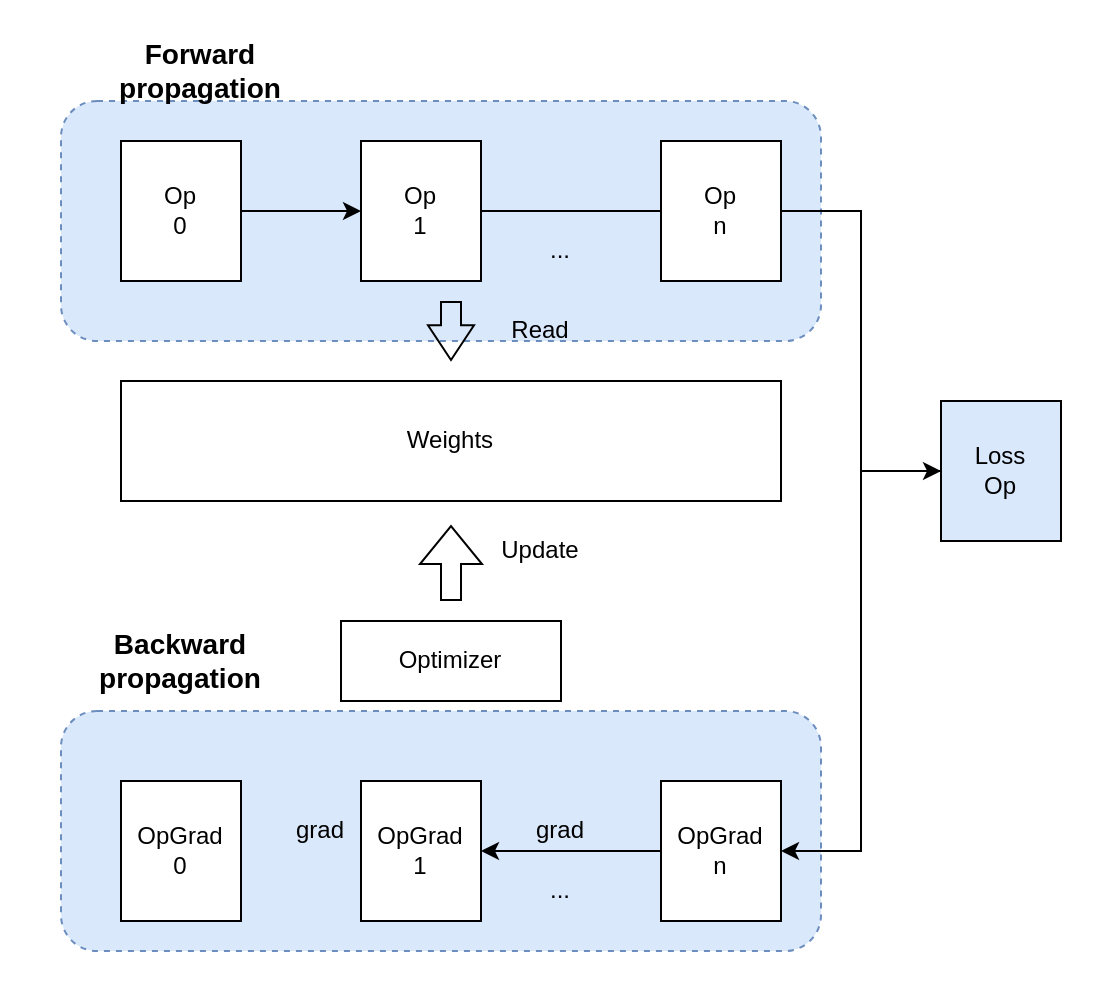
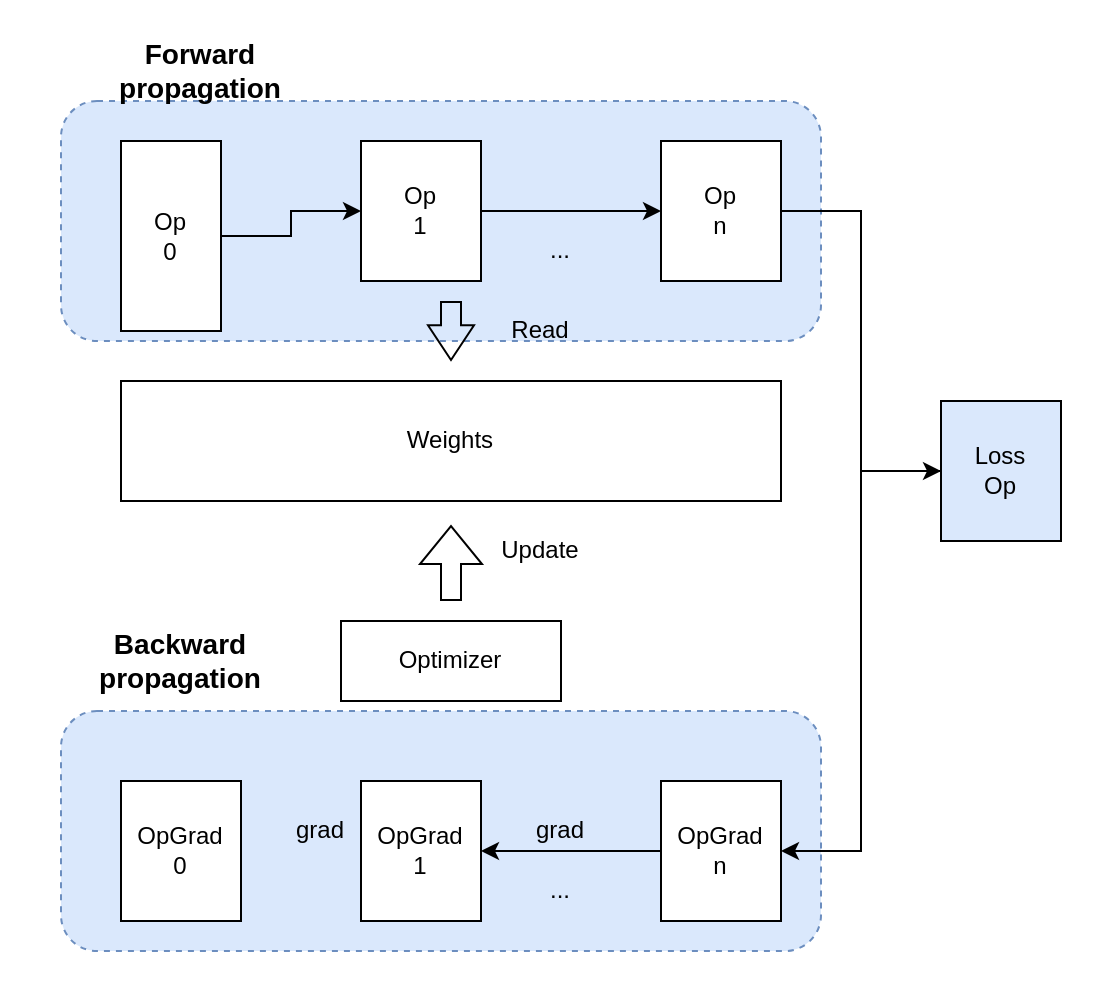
node "Op 0": size 120x140 -> 100x190
edge "Op 1" -- "Op n": arrowhead none -> classic
